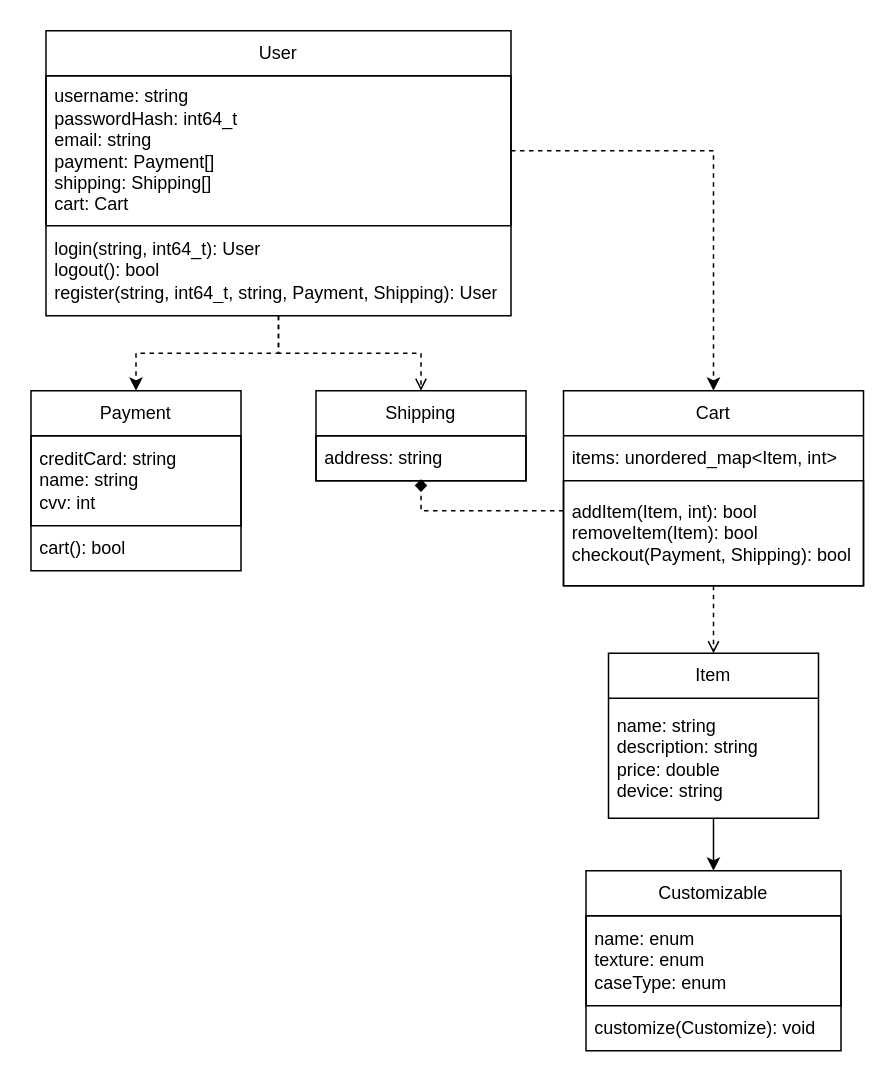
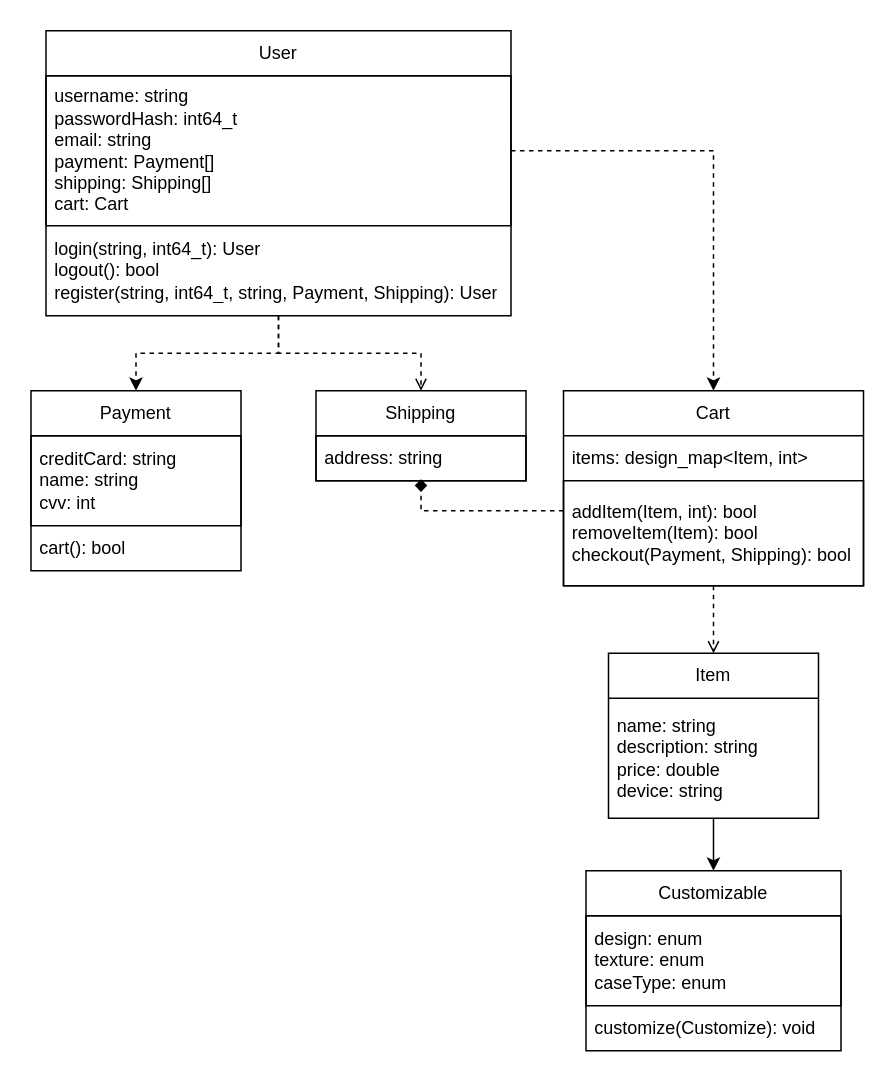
node "items: unordered_map<Item, int>": label "items: unordered_map<Item, int>" -> "items: design_map<Item, int>"
node "name: enum texture: enum caseType: enum": label "name: enum texture: enum caseType: enum" -> "design: enum texture: enum caseType: enum"
